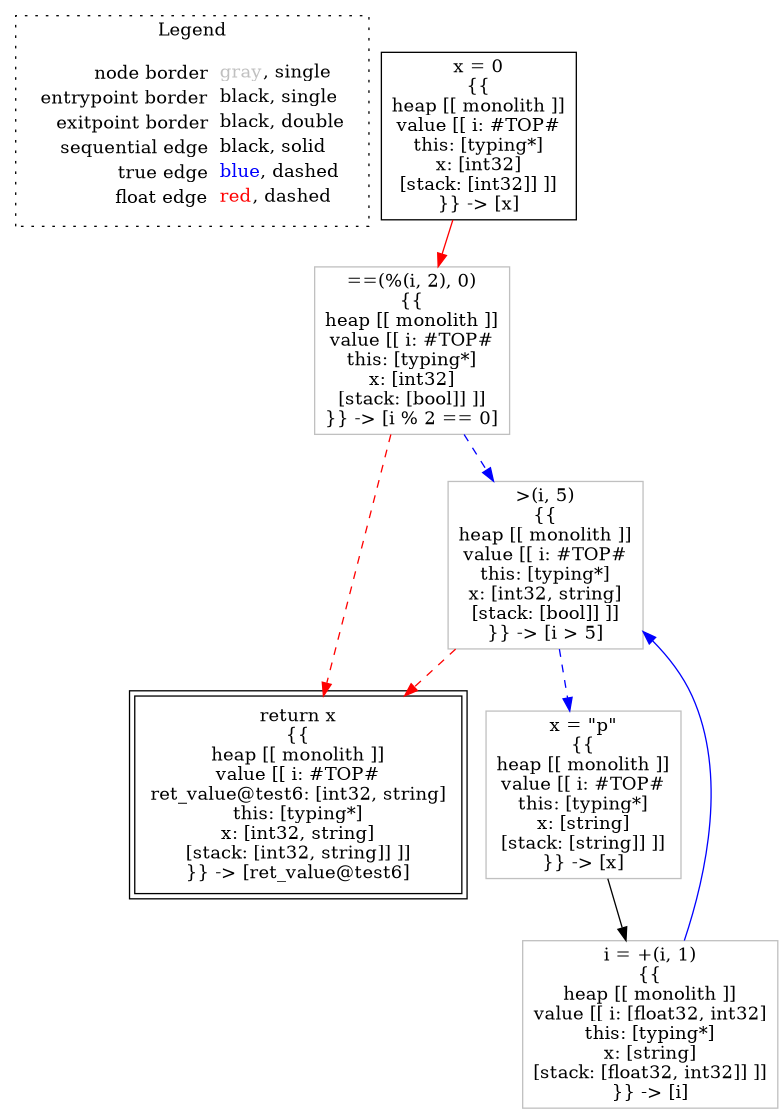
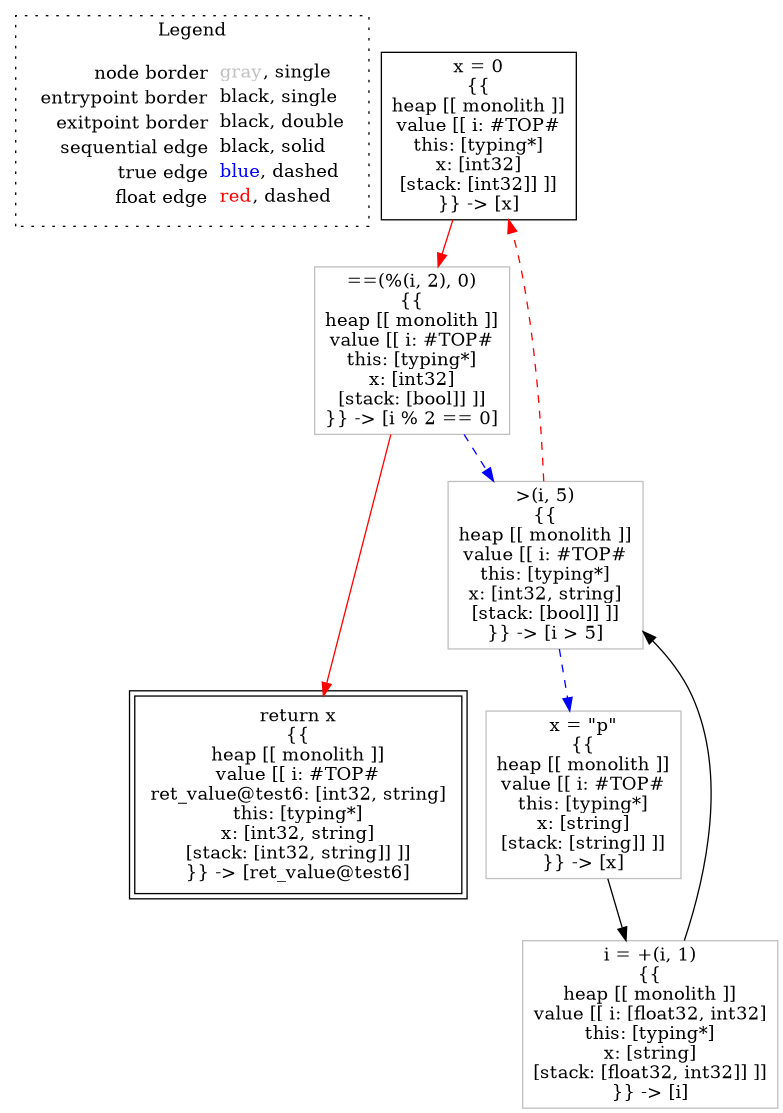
edge "==(%(i, 2), 0)" -> "return x": style dashed -> solid
edge ">(i, 5)" -> "return x": now ">(i, 5)" -> "x = 0"
edge "i = +(i, 1)" -> ">(i, 5)": color blue -> black
